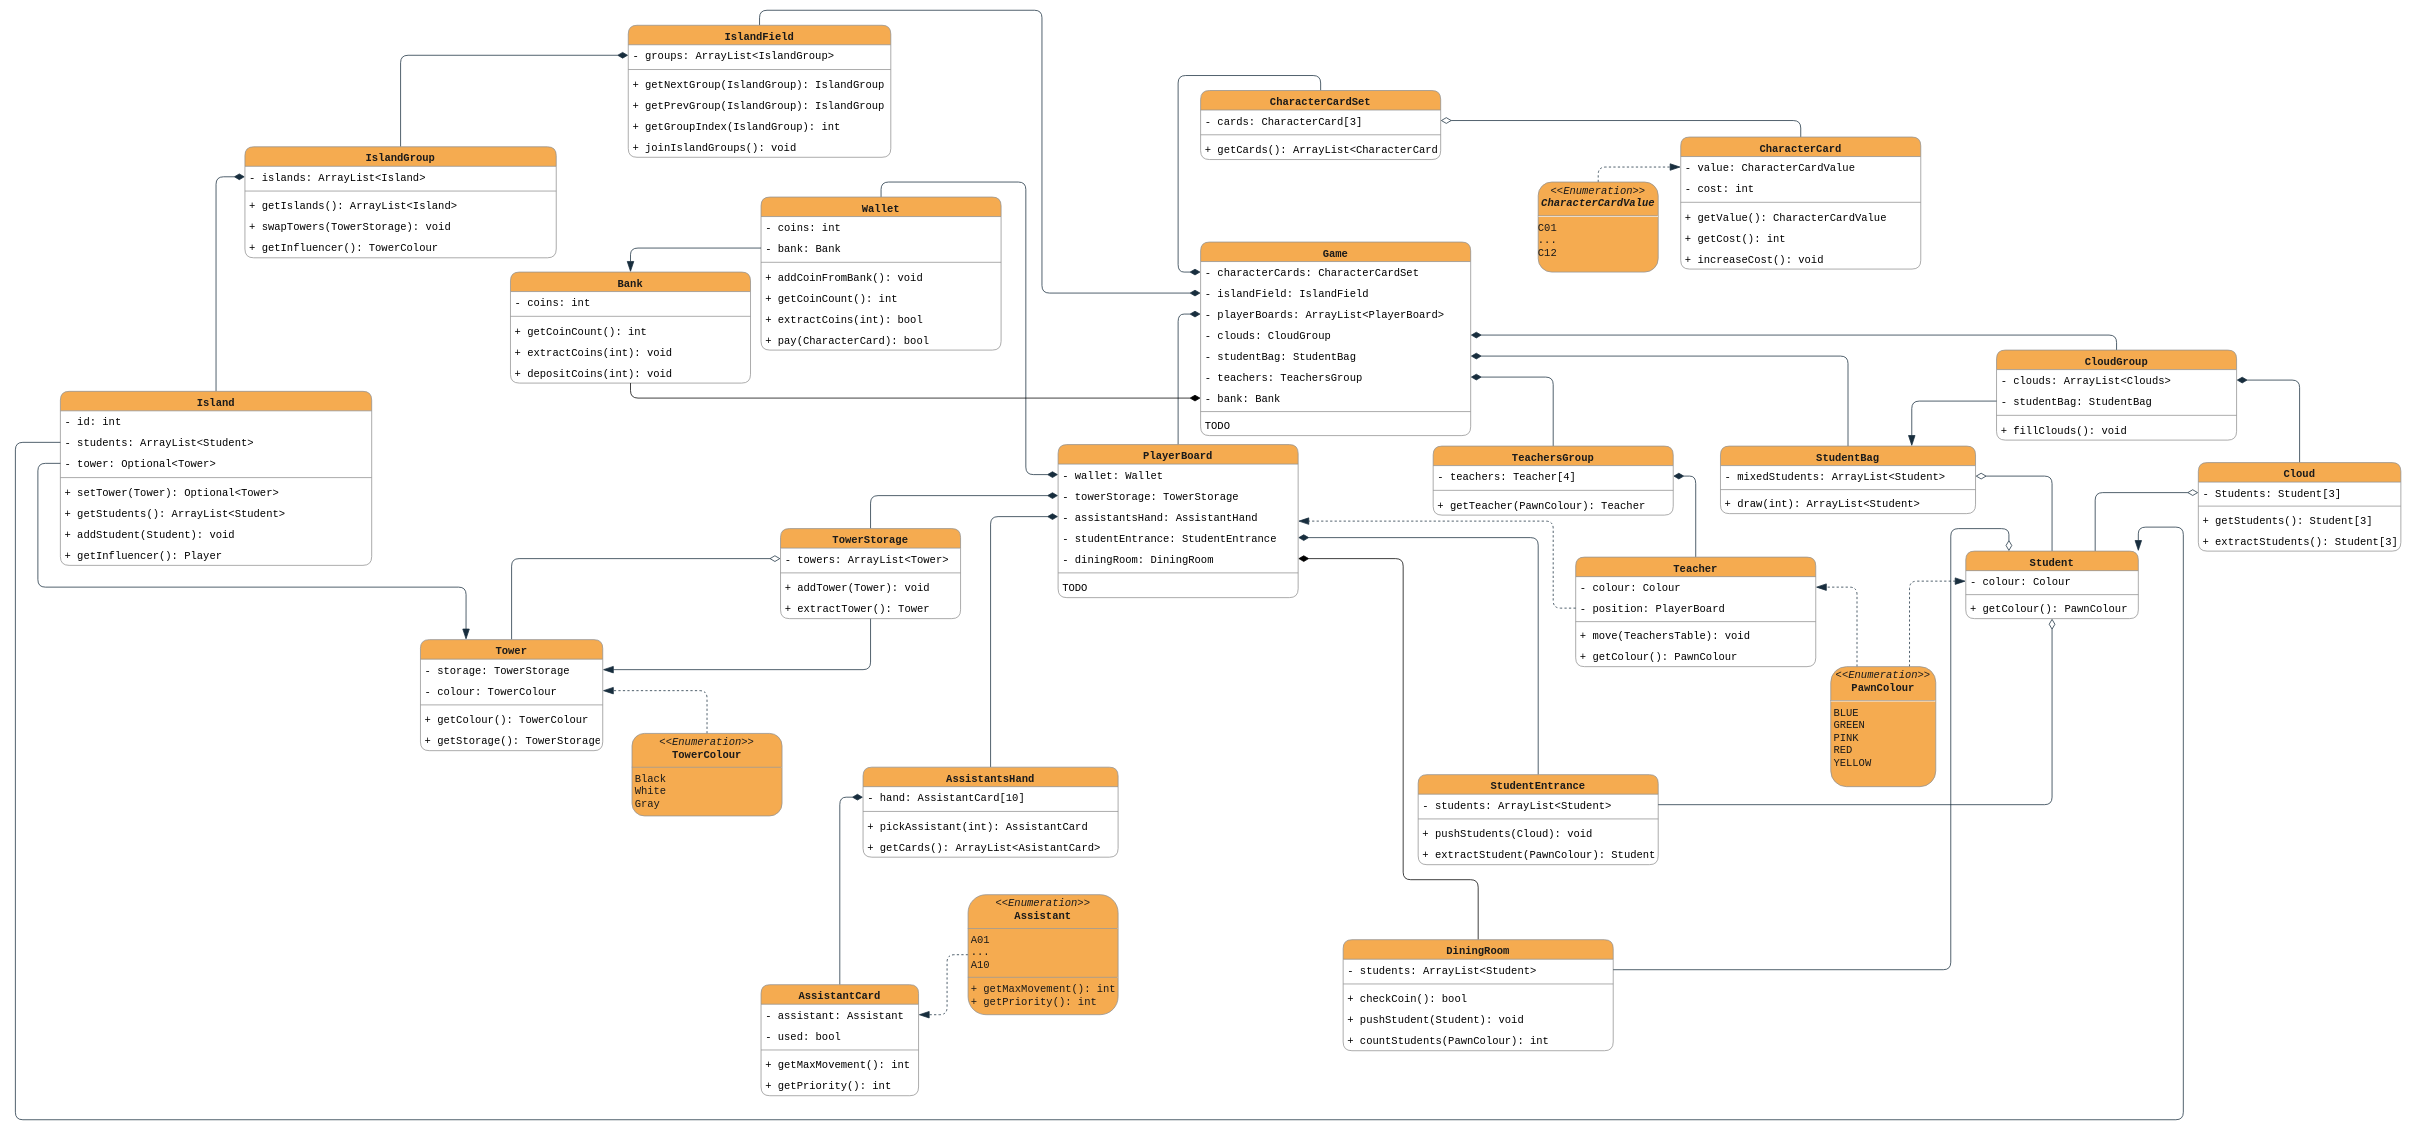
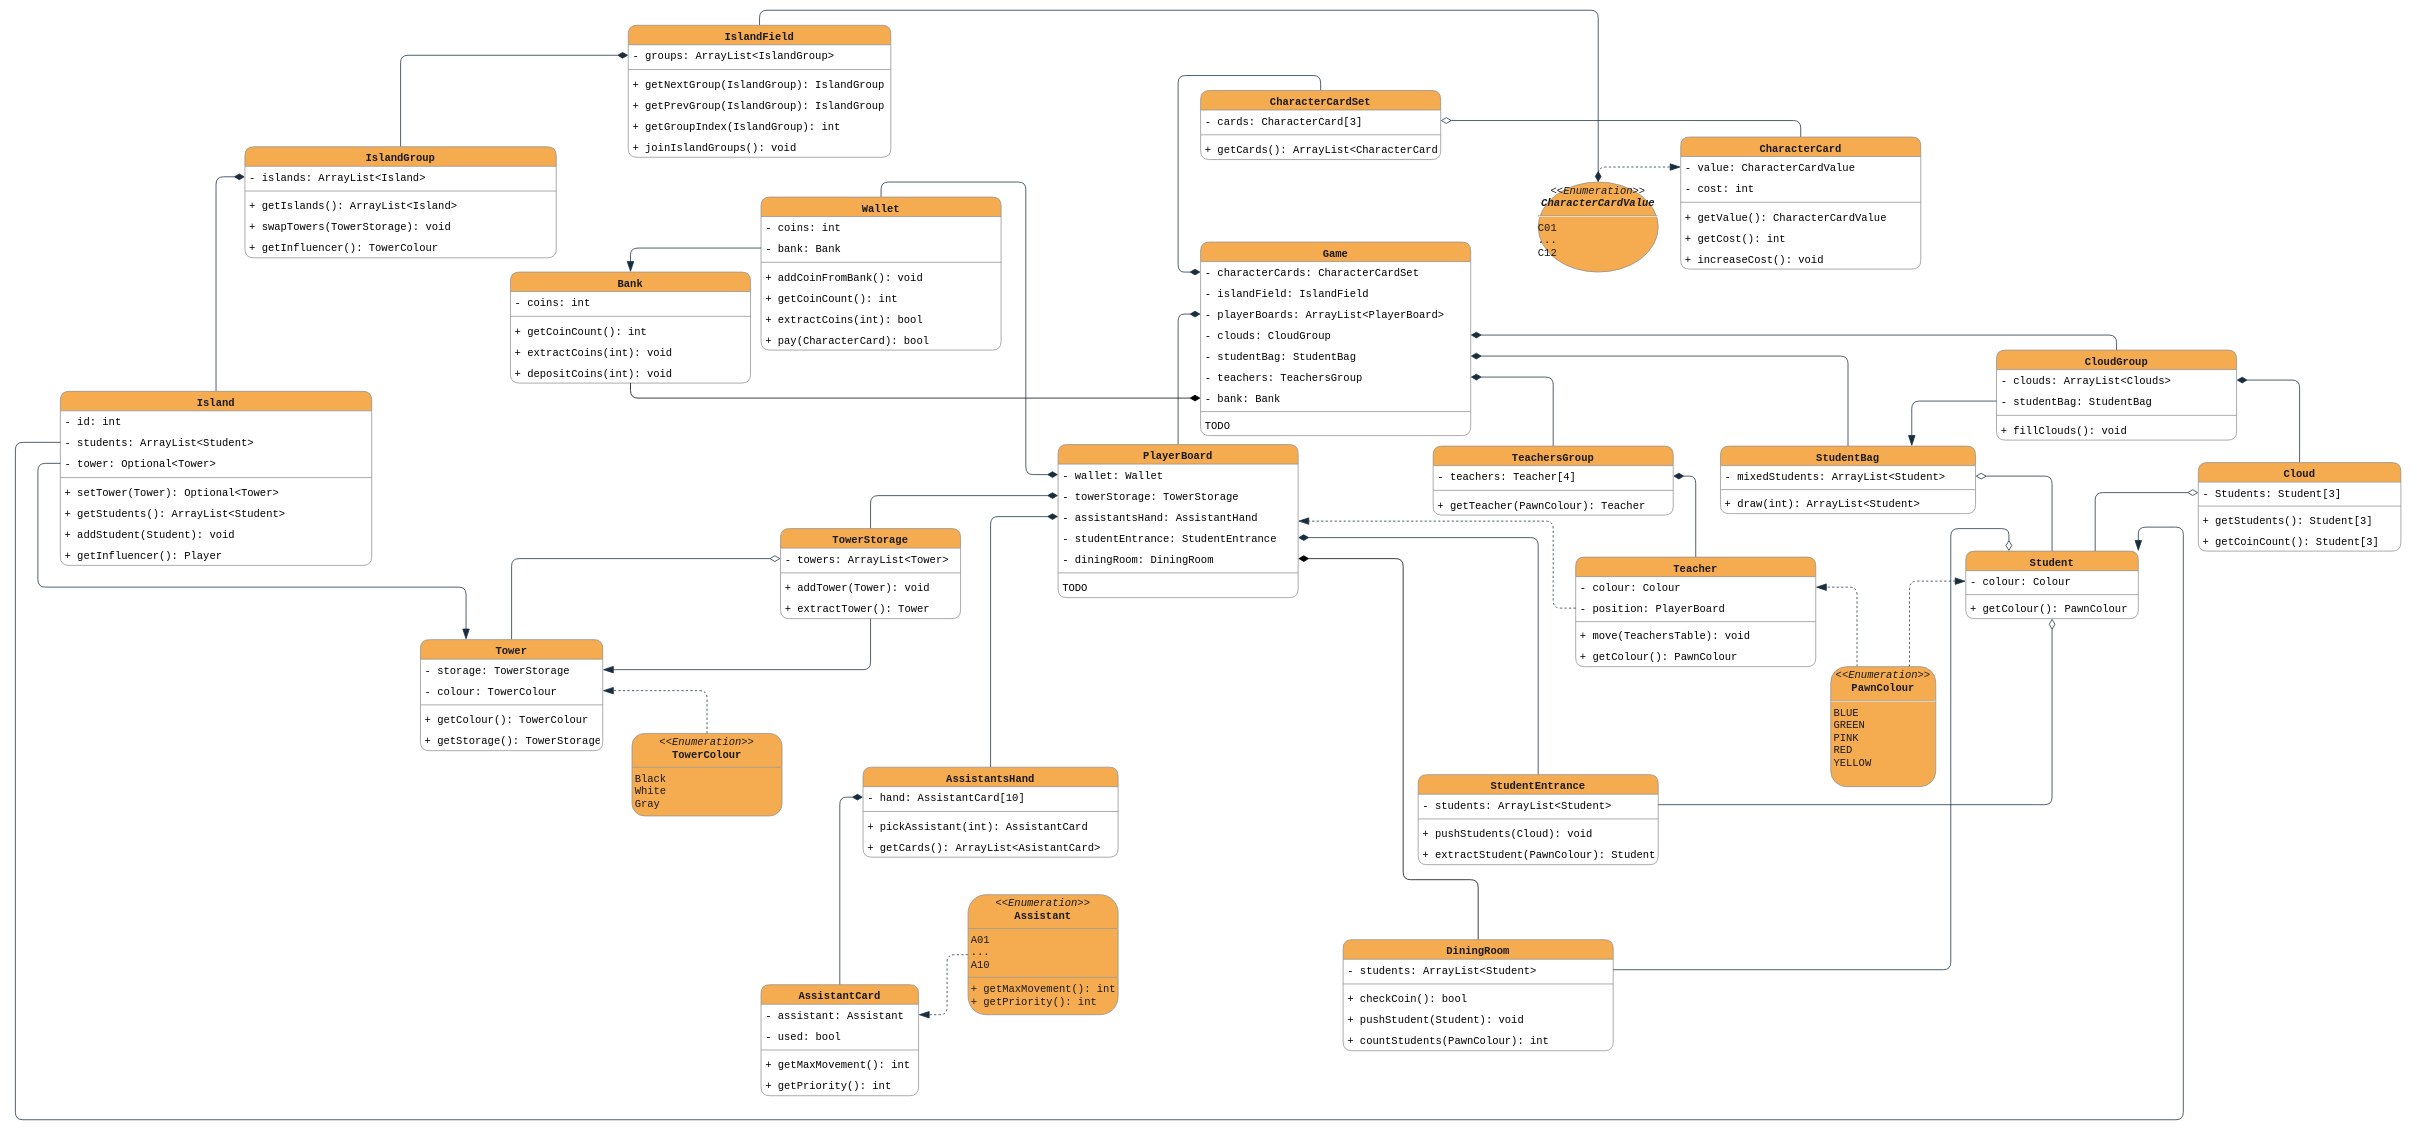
node "<<Enumeration>> CharacterCardValue C01 ... C12": shape rounded rectangle -> ellipse
edge "IslandField" -> "- islandField: IslandField": now "IslandField" -> "<<Enumeration>> CharacterCardValue C01 ... C12"
node "+ extractStudents(): Student[3]": label "+ extractStudents(): Student[3]" -> "+ getCoinCount(): Student[3]"
